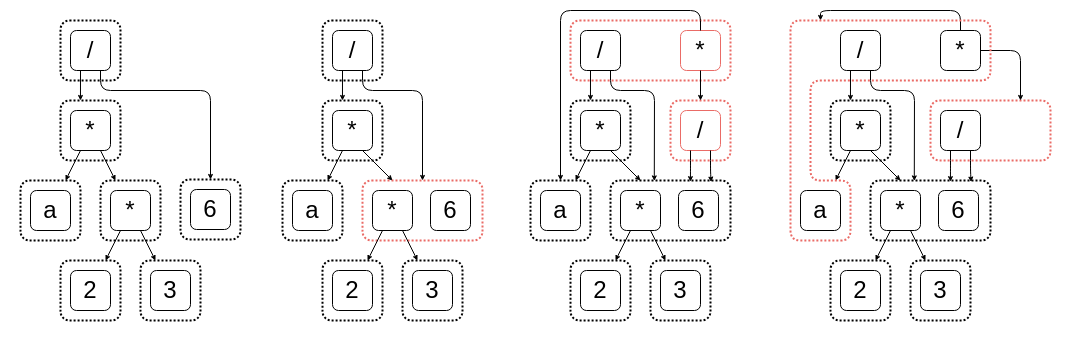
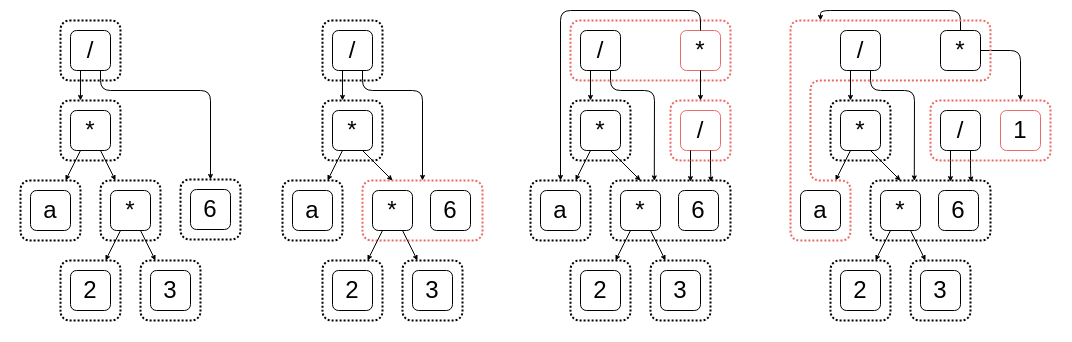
node "1": added
